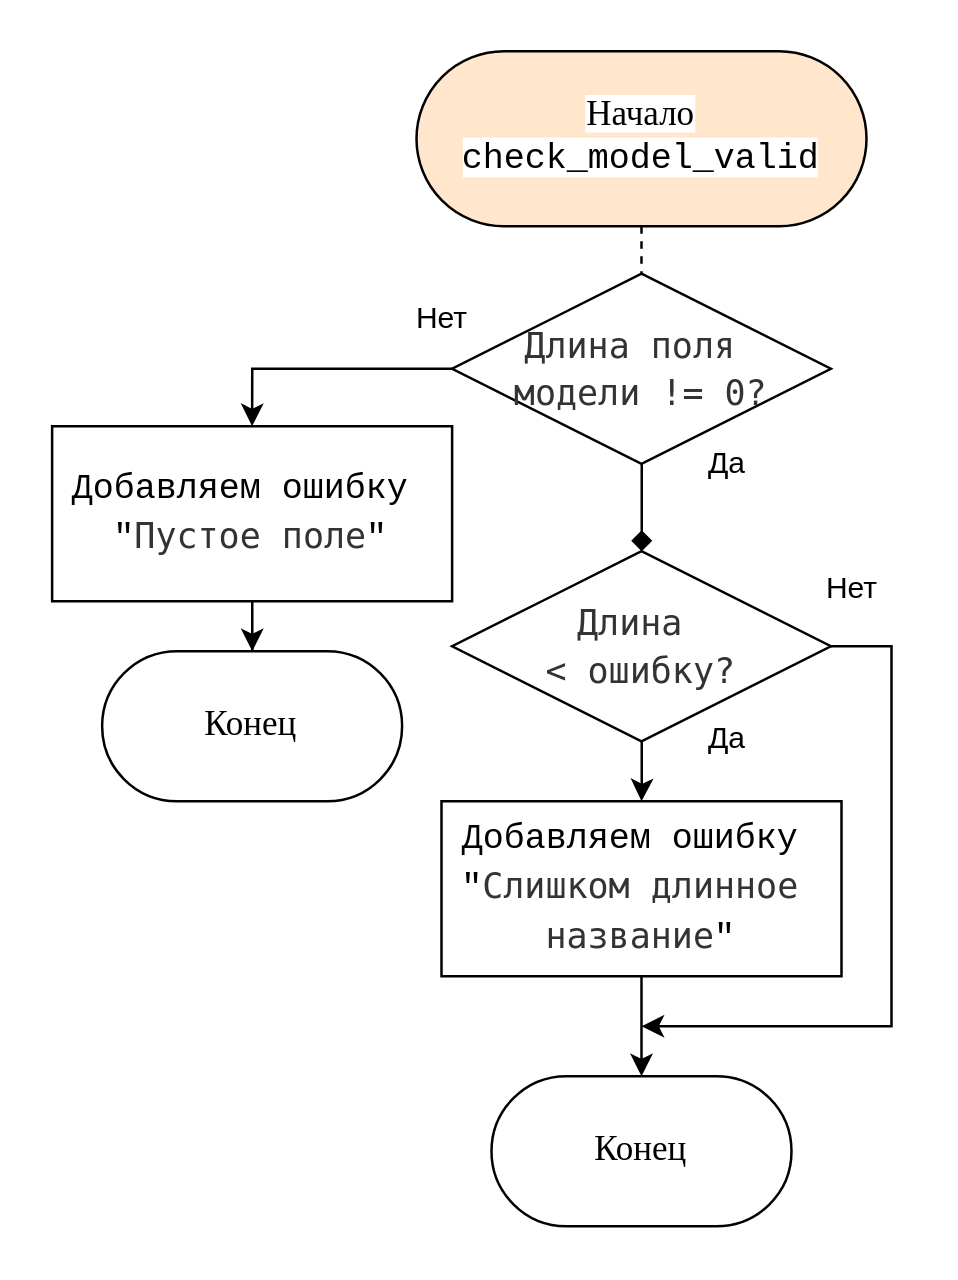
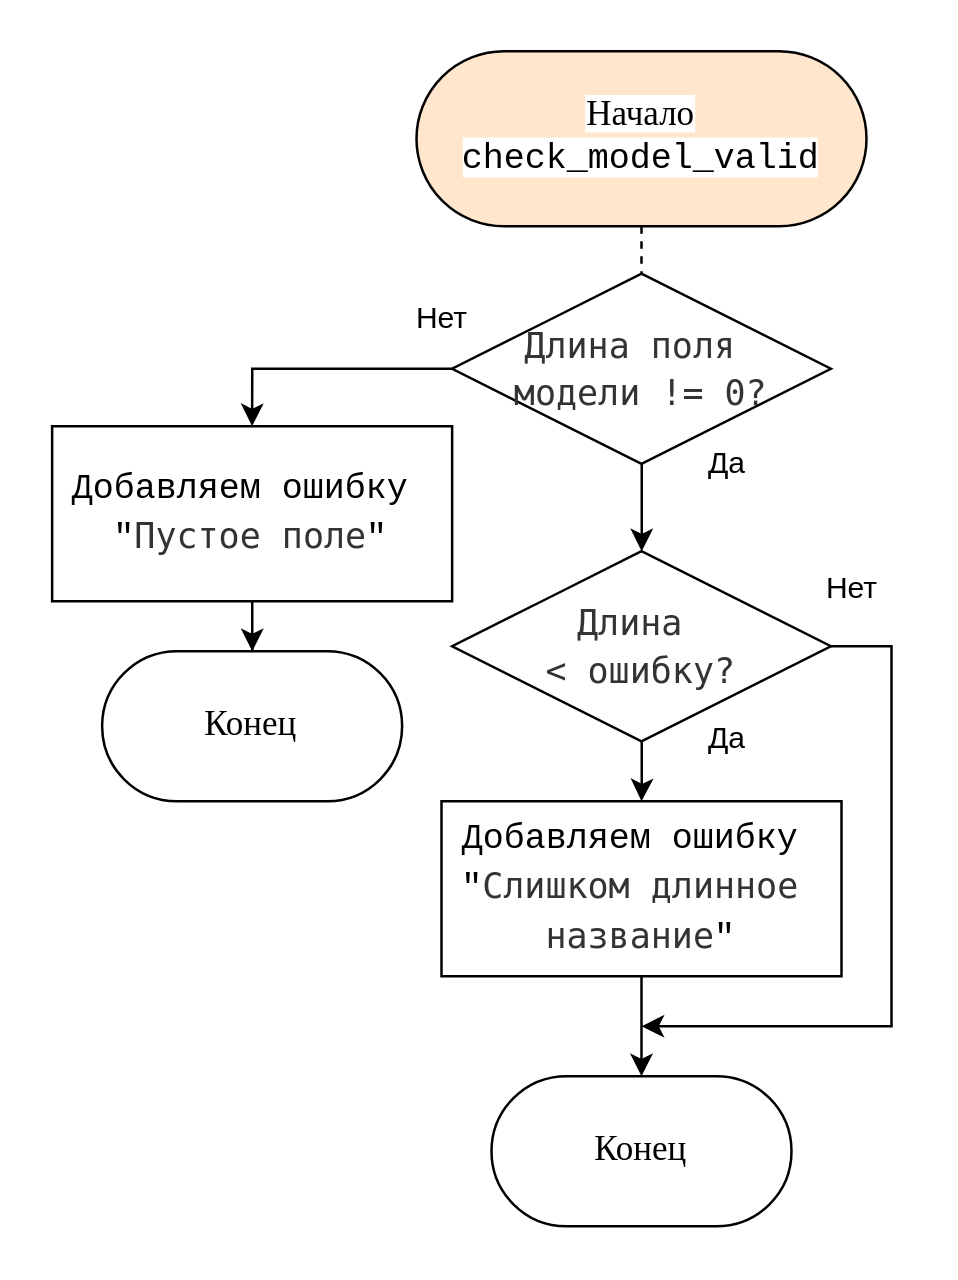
edge "Длина поля модели != 0?" -> "Длина < ошибку?": arrowhead diamond -> classic
